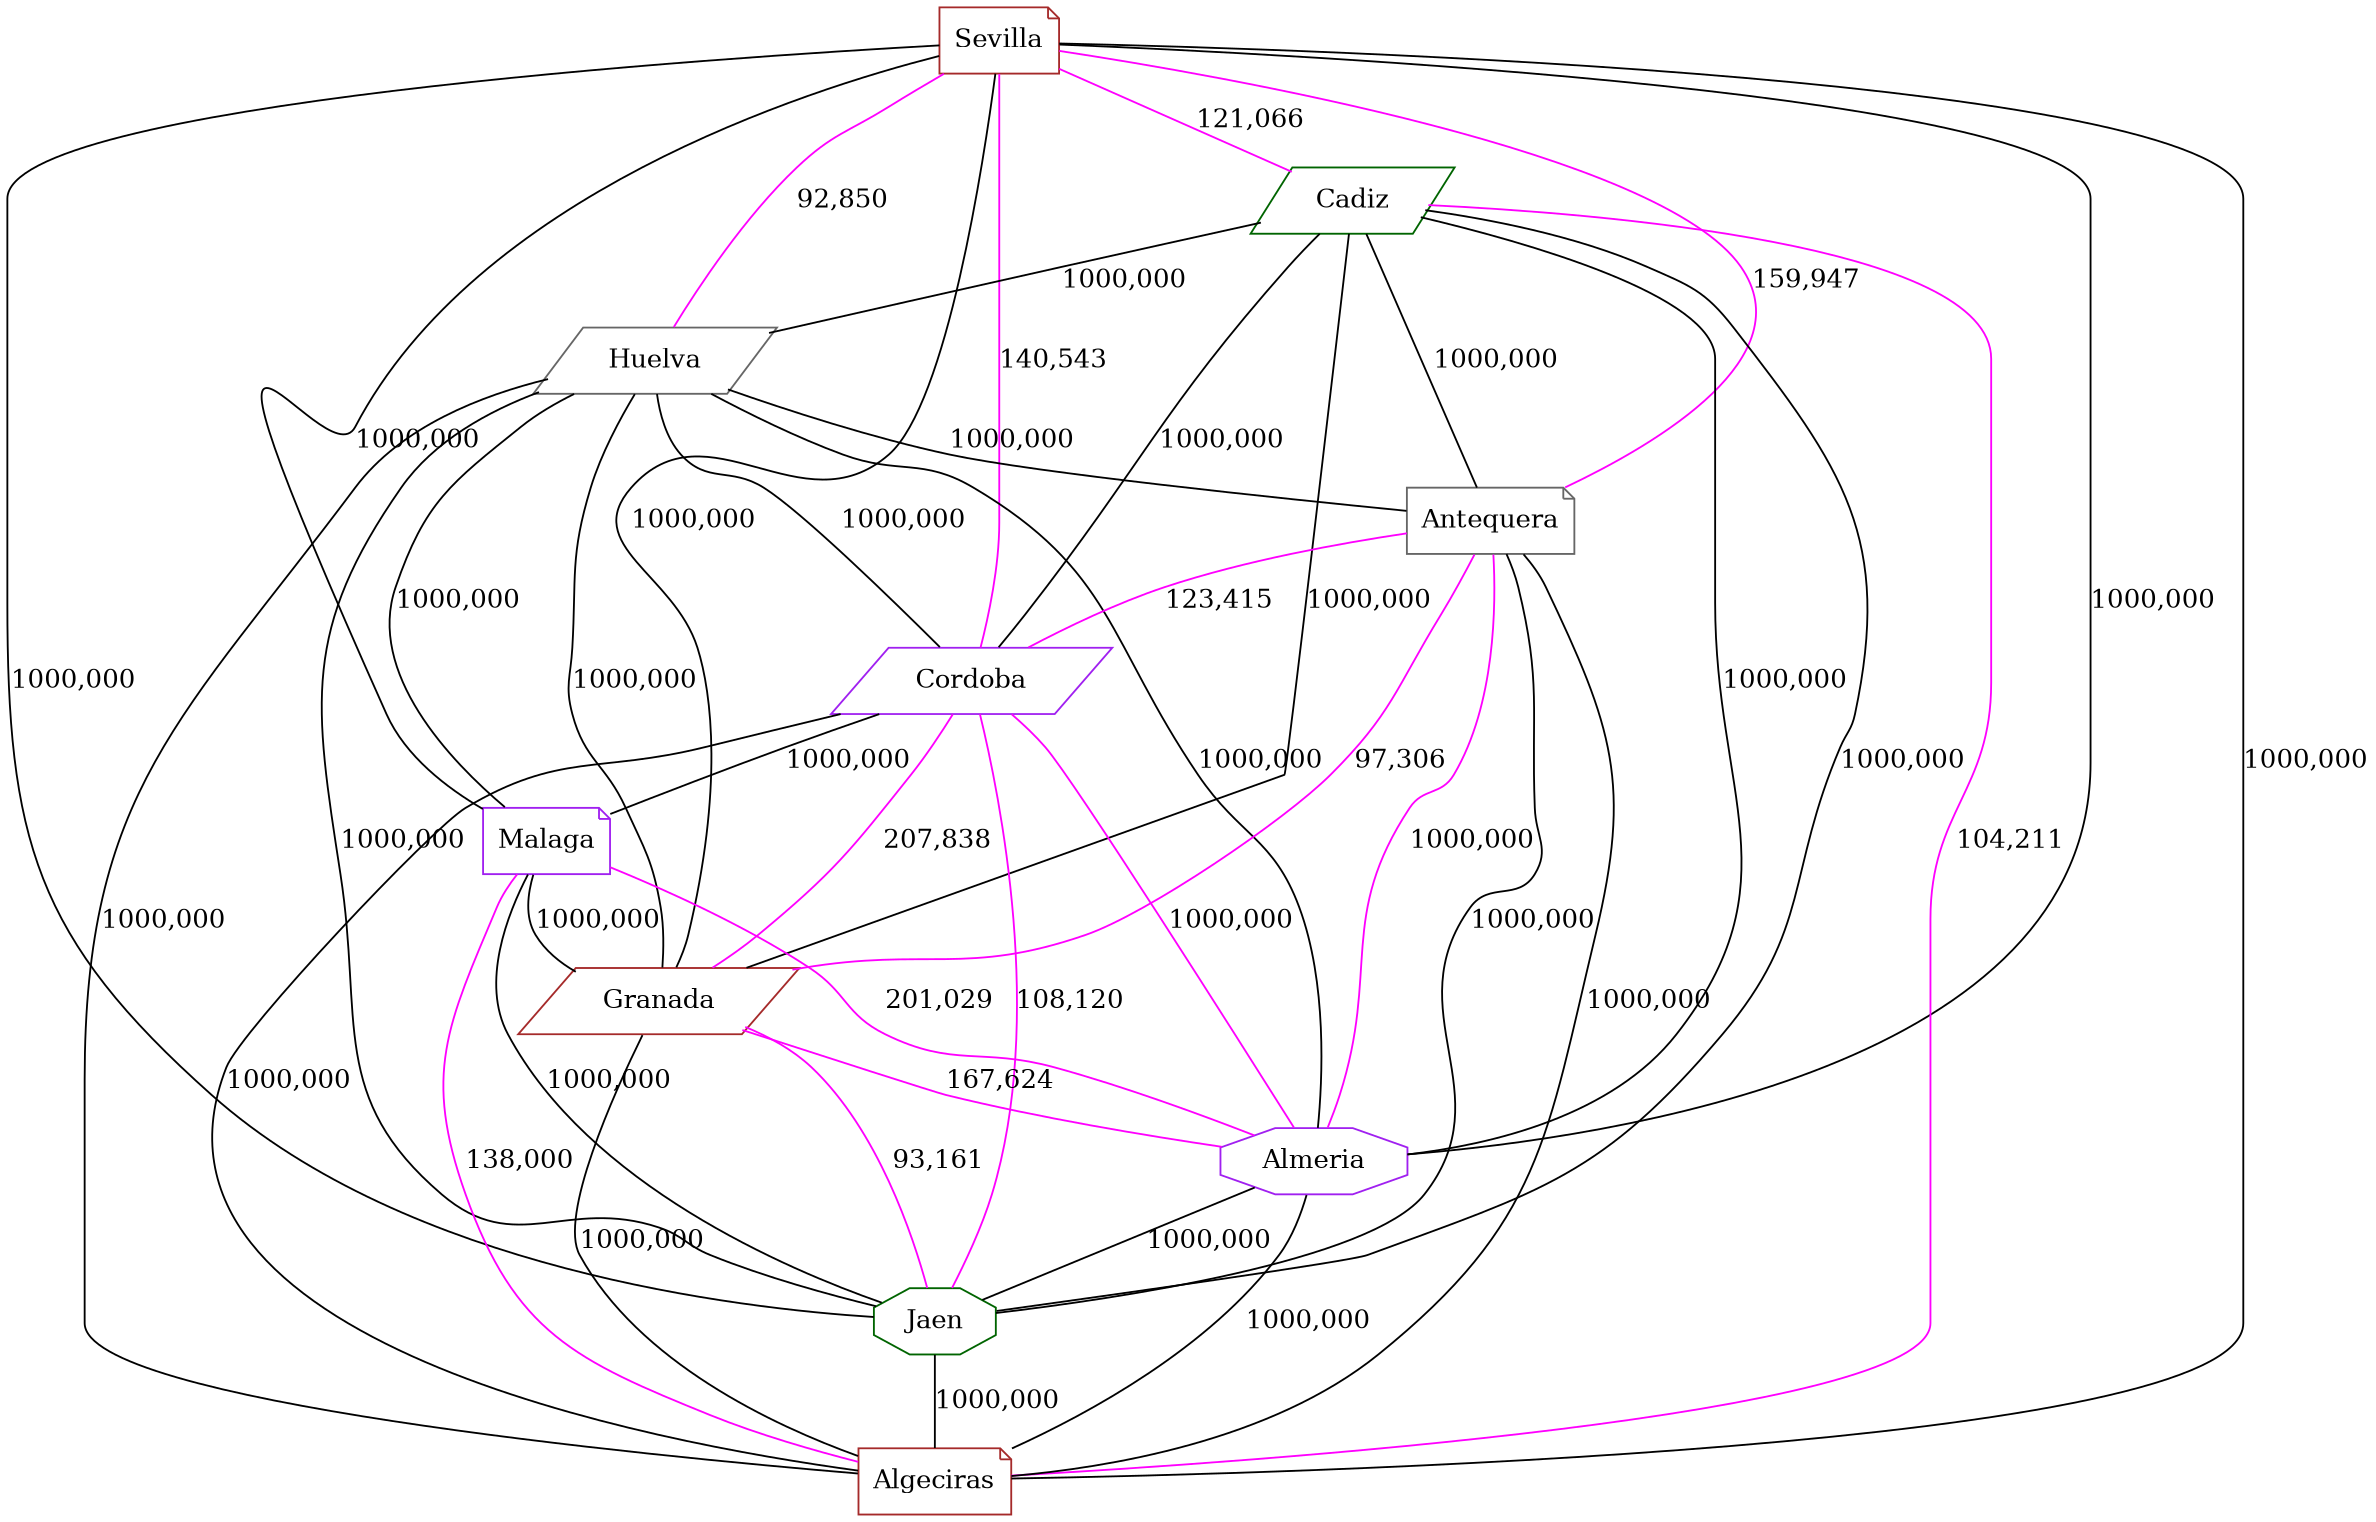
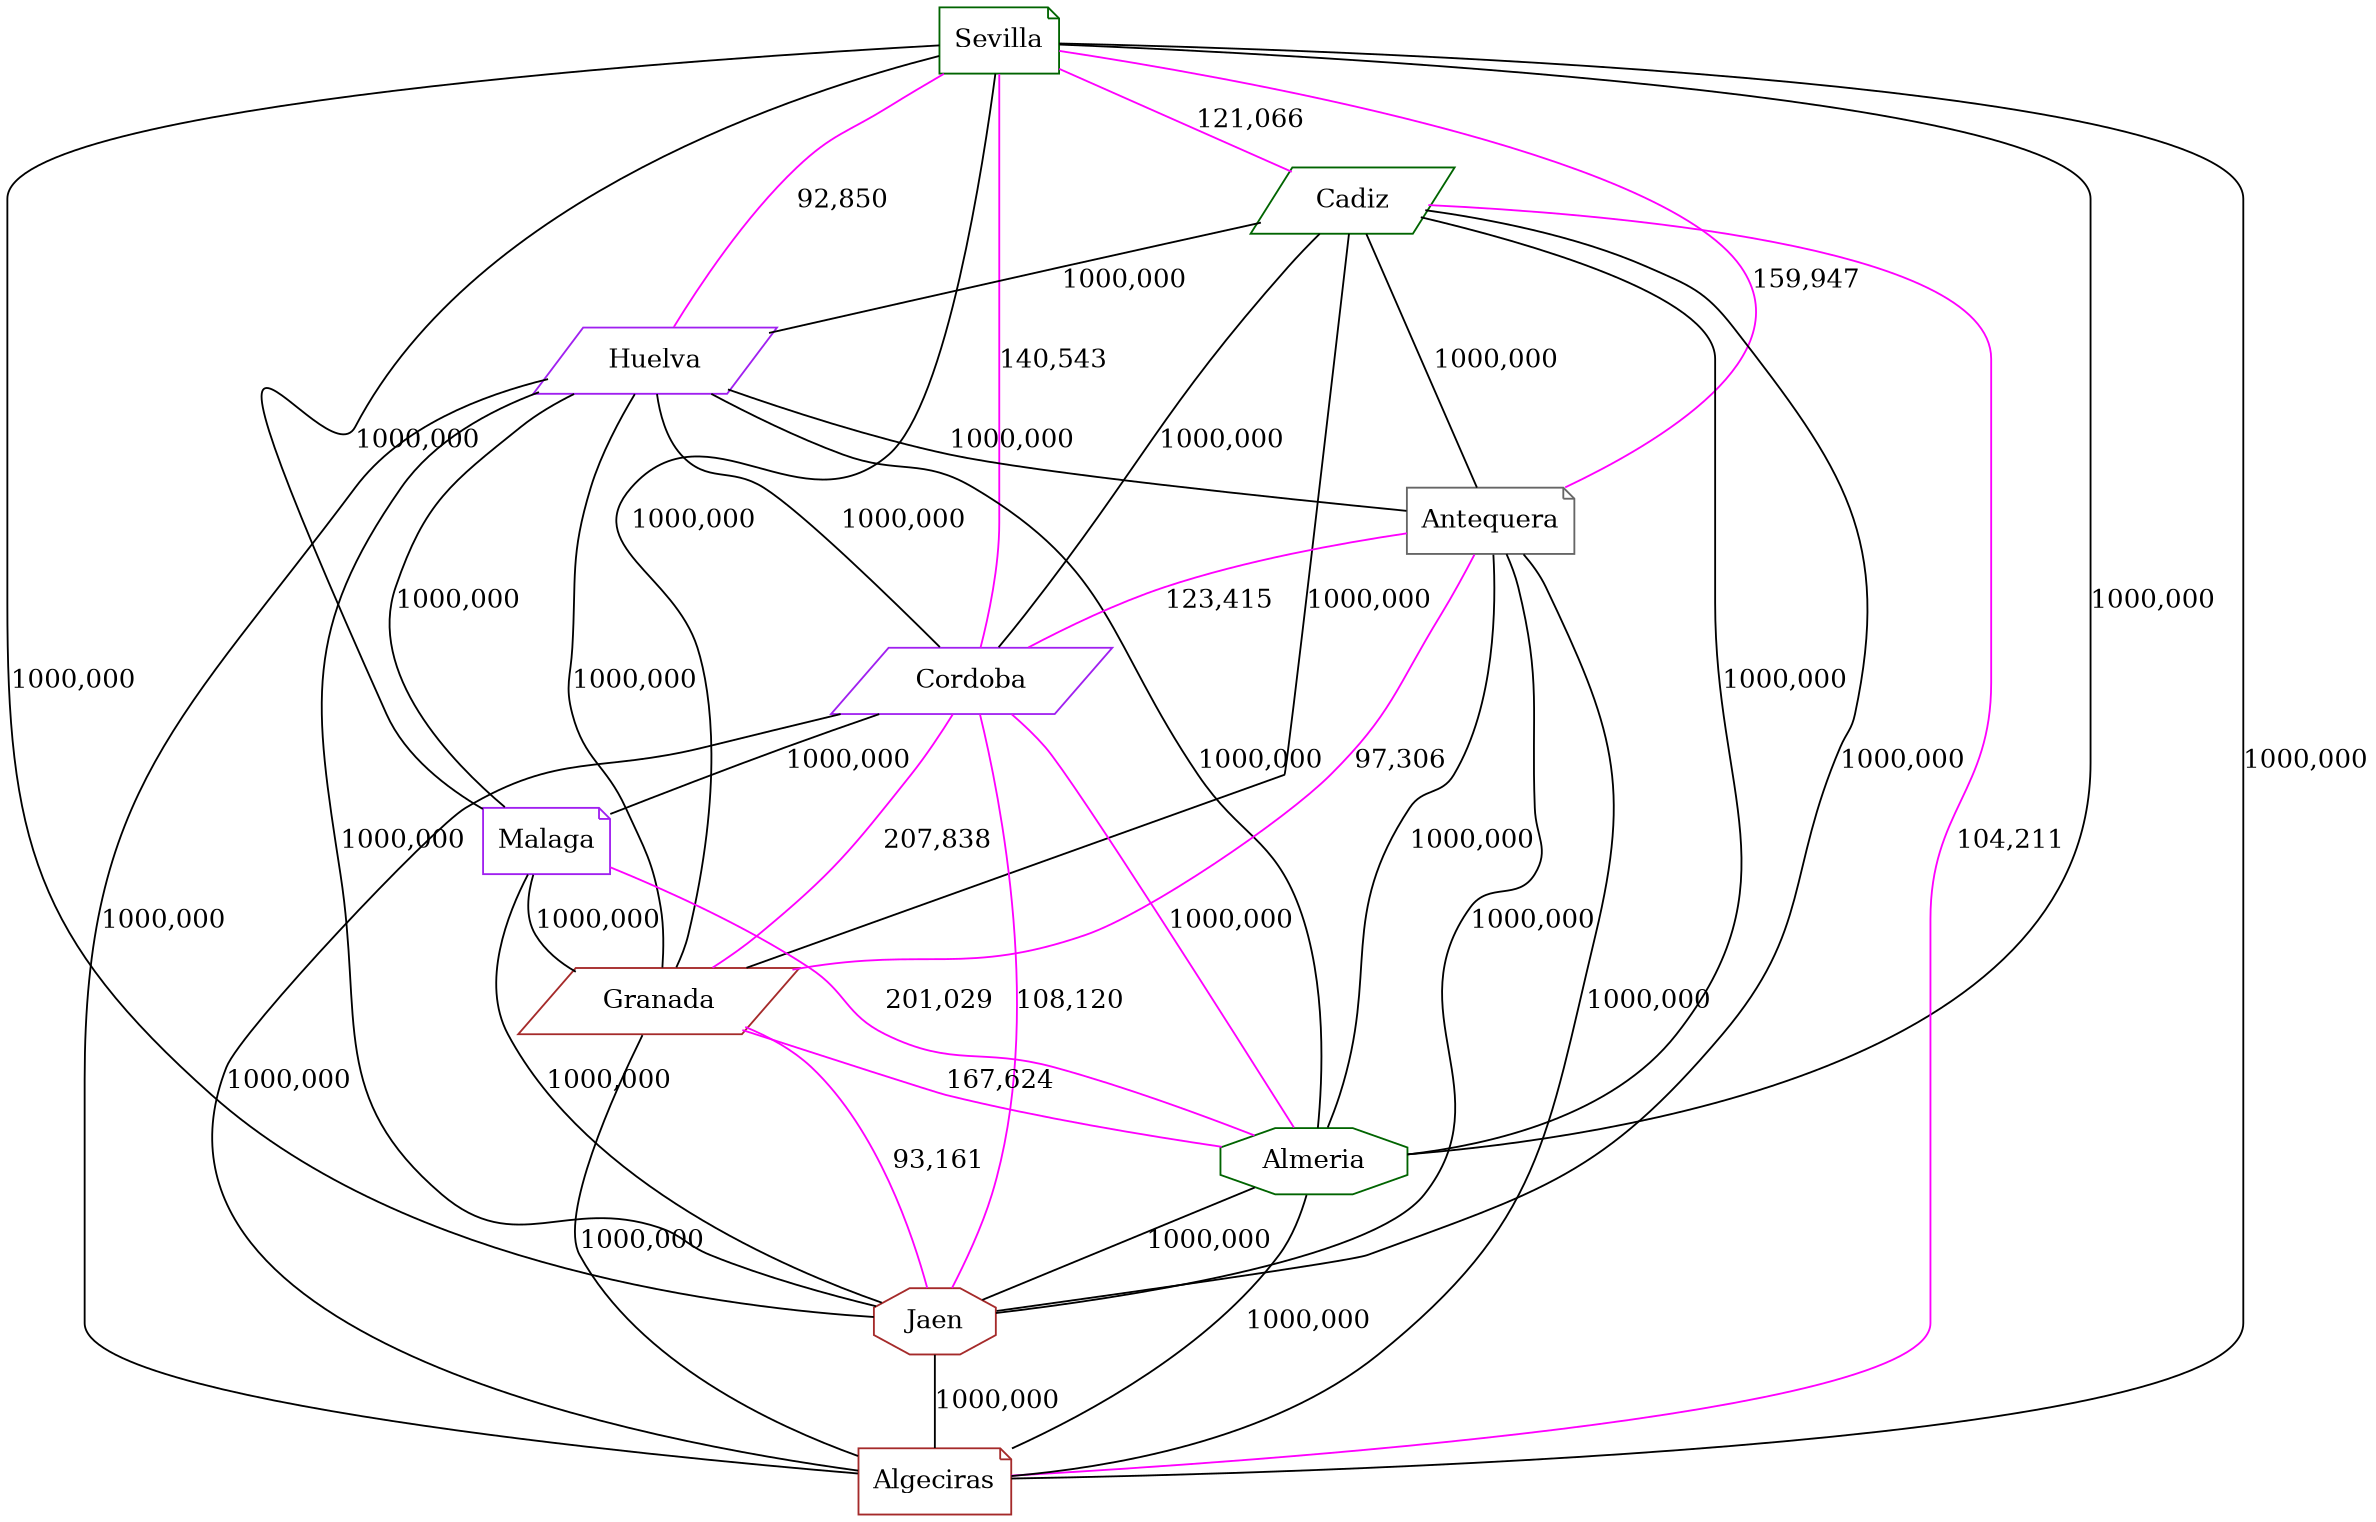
node "Sevilla": color brown -> darkgreen
node "Huelva": color gray40 -> purple
edge "Antequera" -- "Almeria": color magenta -> black
node "Almeria": color purple -> darkgreen
edge "Malaga" -- "Algeciras": removed, label "138,000"
node "Jaen": color darkgreen -> brown
